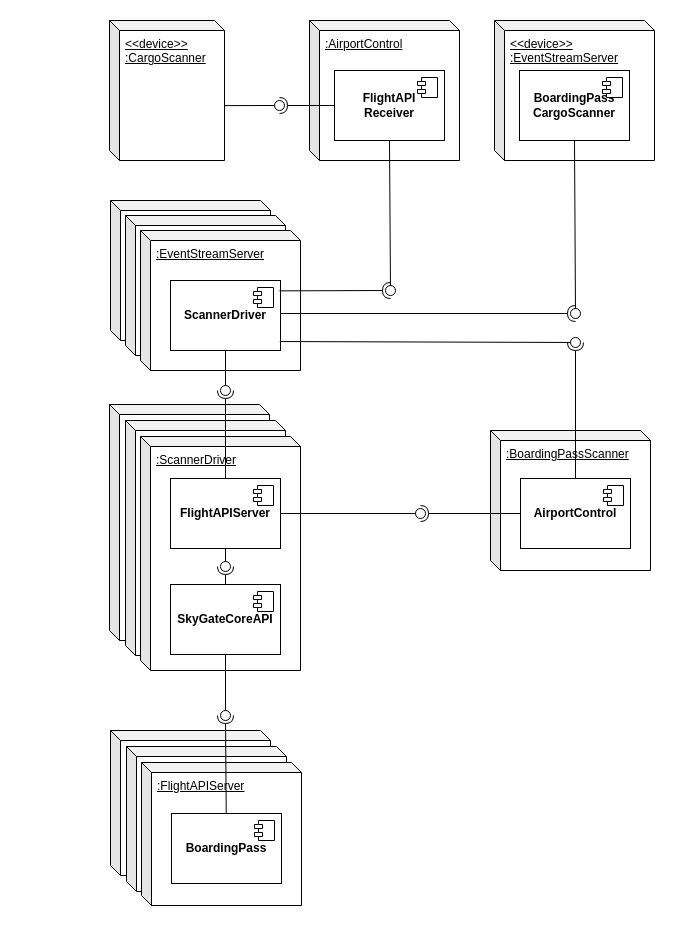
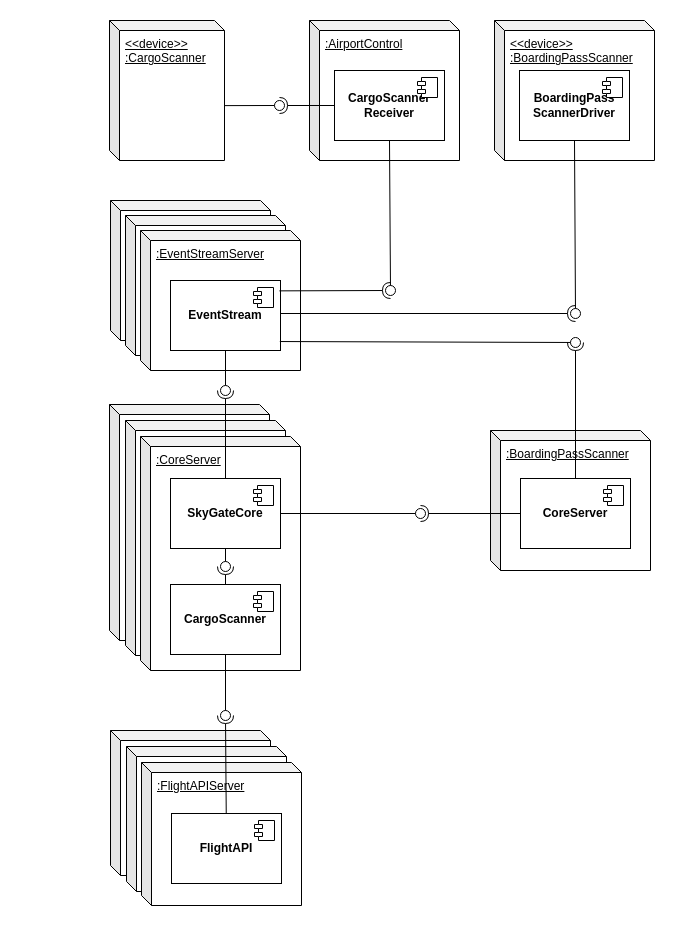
node "<<device>> :EventStreamServer": label "<<device>> :EventStreamServer" -> "<<device>> :BoardingPassScanner"
node "FlightAPI Receiver": label "FlightAPI Receiver" -> "CargoScanner Receiver"
node "BoardingPass CargoScanner": label "BoardingPass CargoScanner" -> "BoardingPass ScannerDriver"
node "ScannerDriver": label "ScannerDriver" -> "EventStream"
node ":ScannerDriver": label ":ScannerDriver" -> ":CoreServer"
node "FlightAPIServer": label "FlightAPIServer" -> "SkyGateCore"
node "AirportControl": label "AirportControl" -> "CoreServer"
node "SkyGateCoreAPI": label "SkyGateCoreAPI" -> "CargoScanner"
node "BoardingPass": label "BoardingPass" -> "FlightAPI"
